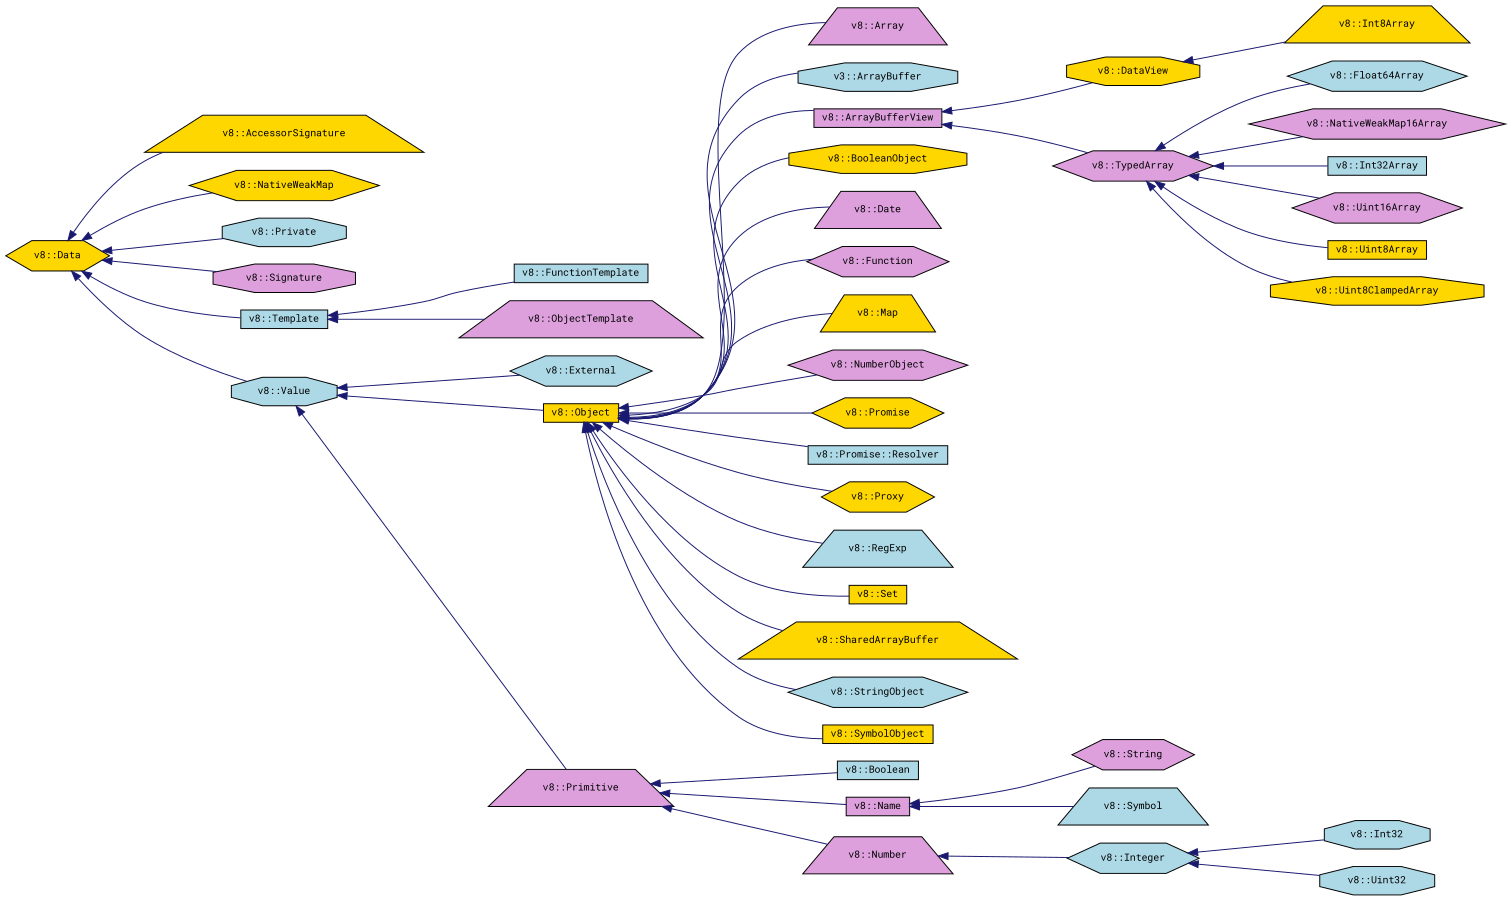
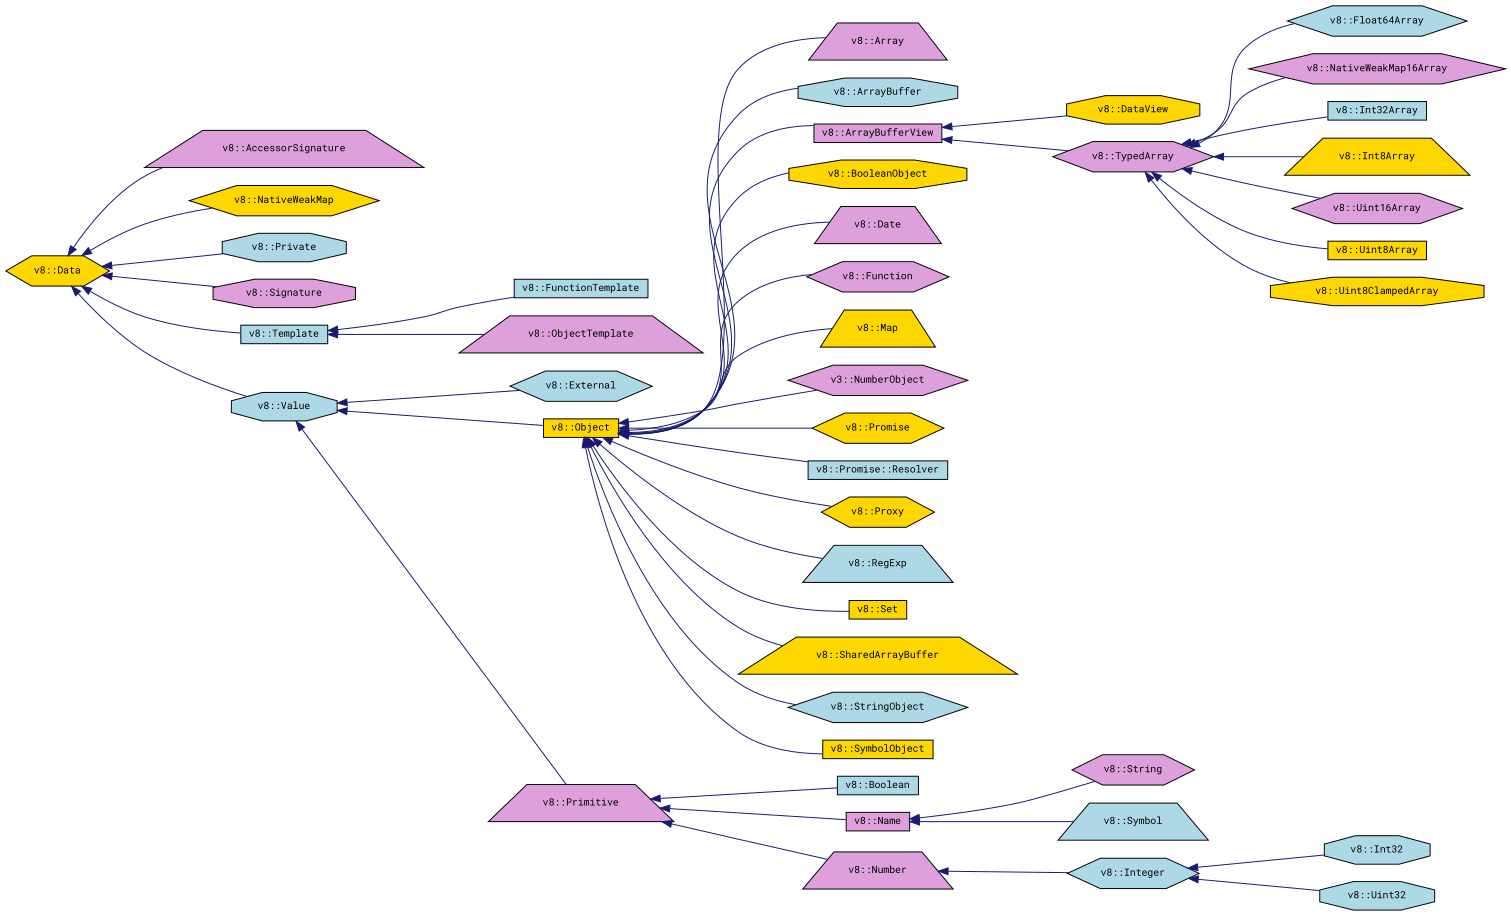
edge "v8::Int8Array" -> "v8::DataView": now "v8::Int8Array" -> "v8::TypedArray"
node "v3::ArrayBuffer": label "v3::ArrayBuffer" -> "v8::ArrayBuffer"
node "v8::AccessorSignature": fillcolor gold -> plum
node "v8::NumberObject": label "v8::NumberObject" -> "v3::NumberObject"
